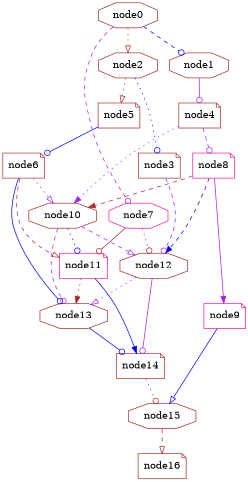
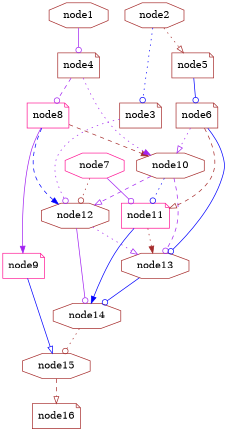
node "node0": removed
edge "node3" -> "node12": style dashed -> dotted
edge "node7" -> "node11": color brown -> purple
node "node14": shape note -> octagon
